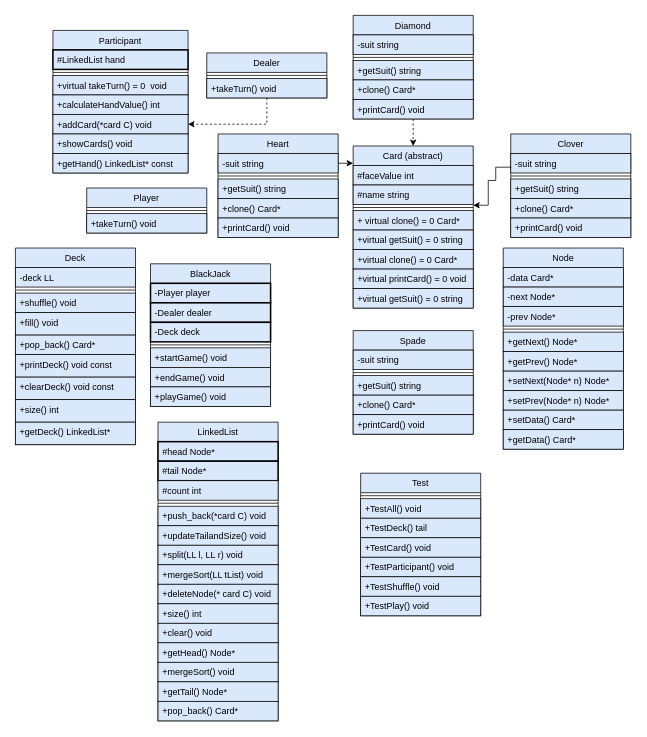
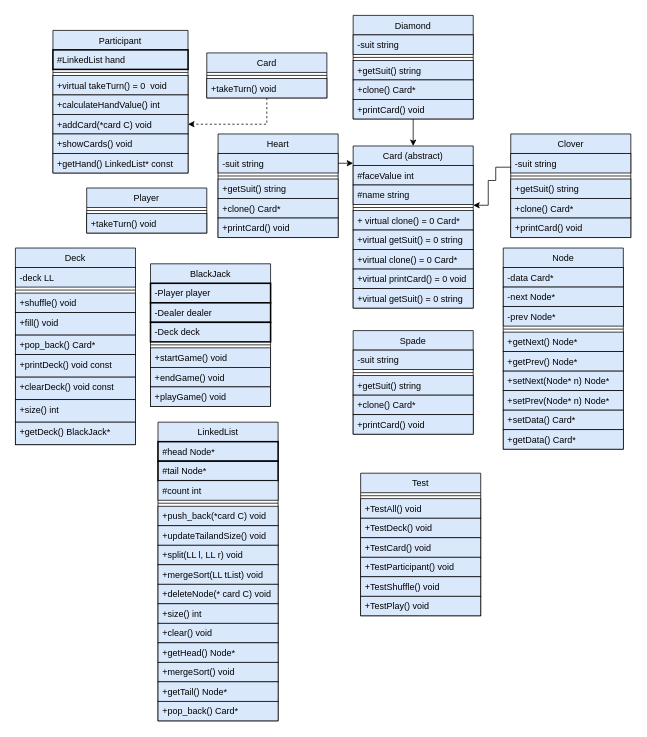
node "Dealer": label "Dealer" -> "Card"
edge "Diamond" -> "Card (abstract)": style dashed -> solid
node "+getDeck() LinkedList*": label "+getDeck() LinkedList*" -> "+getDeck() BlackJack*"
node "+TestDeck() tail": label "+TestDeck() tail" -> "+TestDeck() void"
